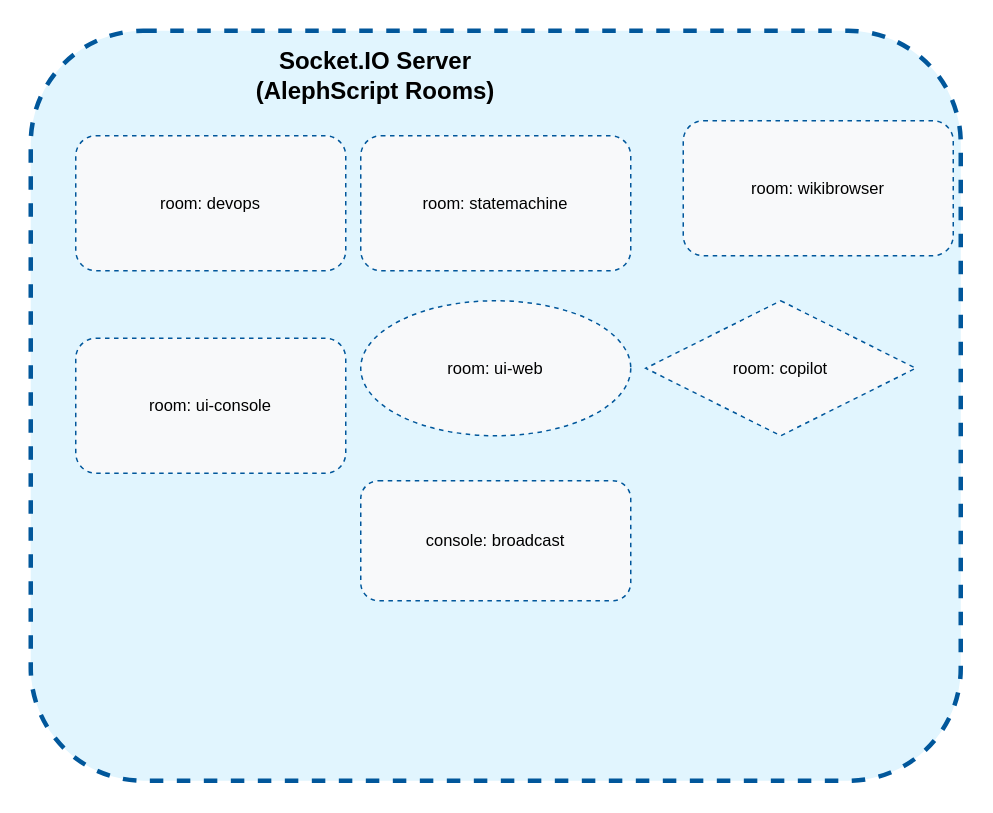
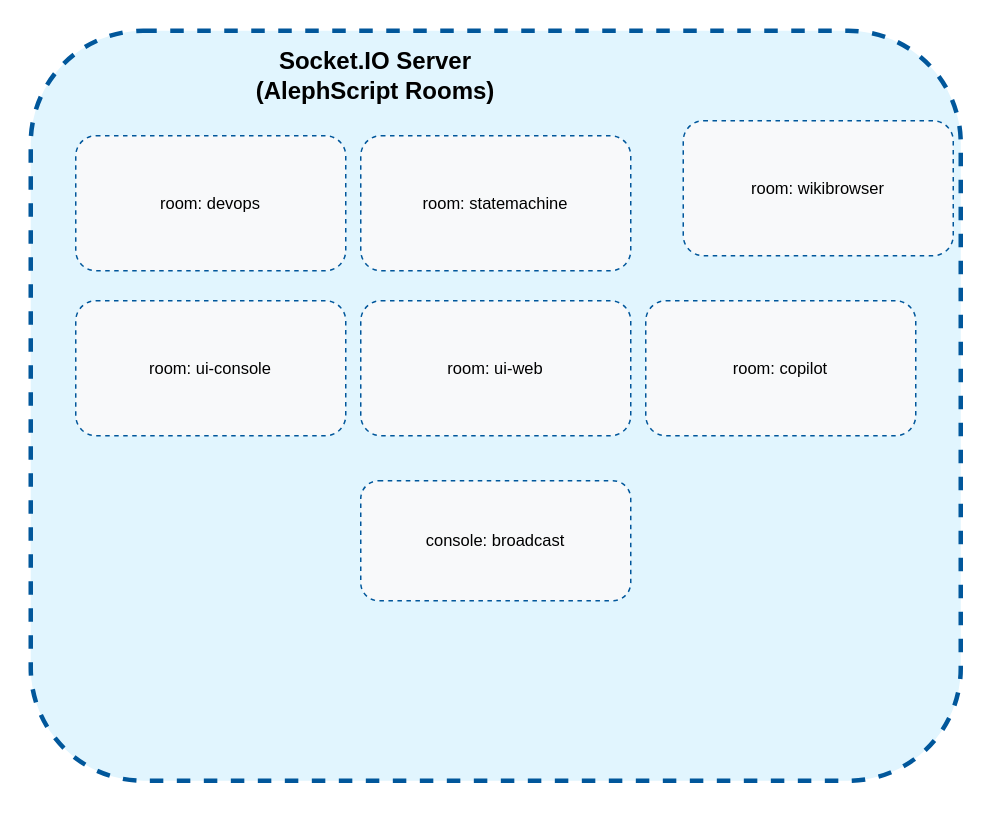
node "room: ui-web": shape ellipse -> rounded rectangle
node "room: copilot": shape diamond -> rounded rectangle
node "room: ui-console": moved (211, 406) -> (211, 368)
